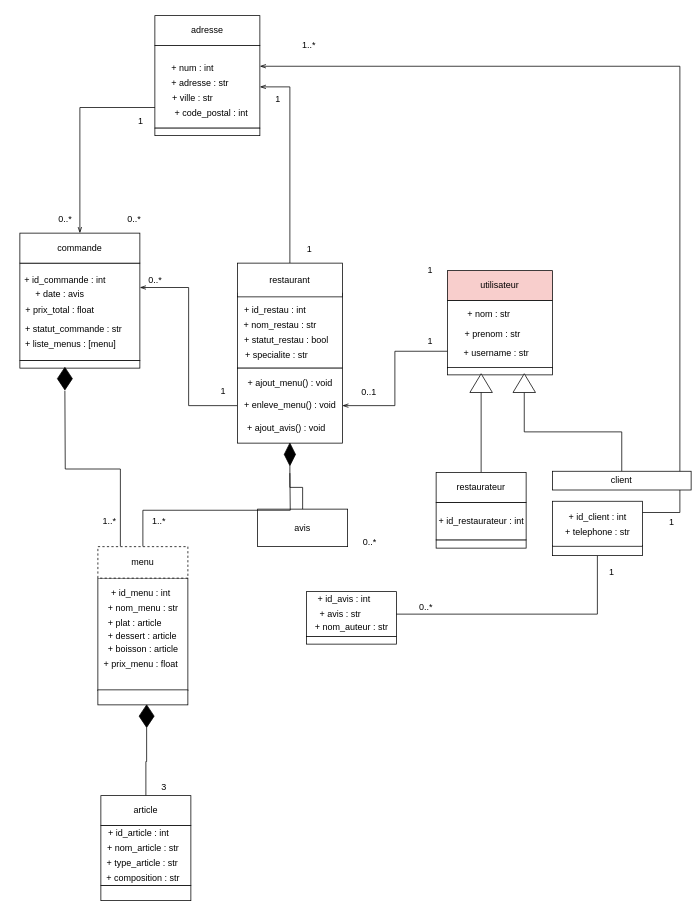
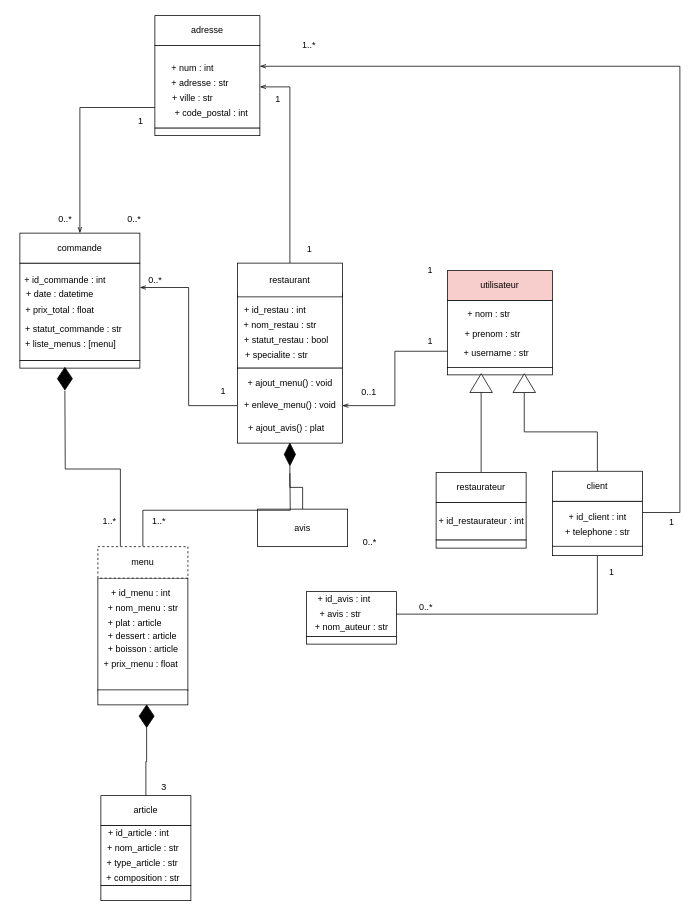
node "+ date : avis": label "+ date : avis" -> "+ date : datetime"
node "+ ajout_avis() : void": label "+ ajout_avis() : void" -> "+ ajout_avis() : plat"
node "client": size 139x19 -> 90x30
